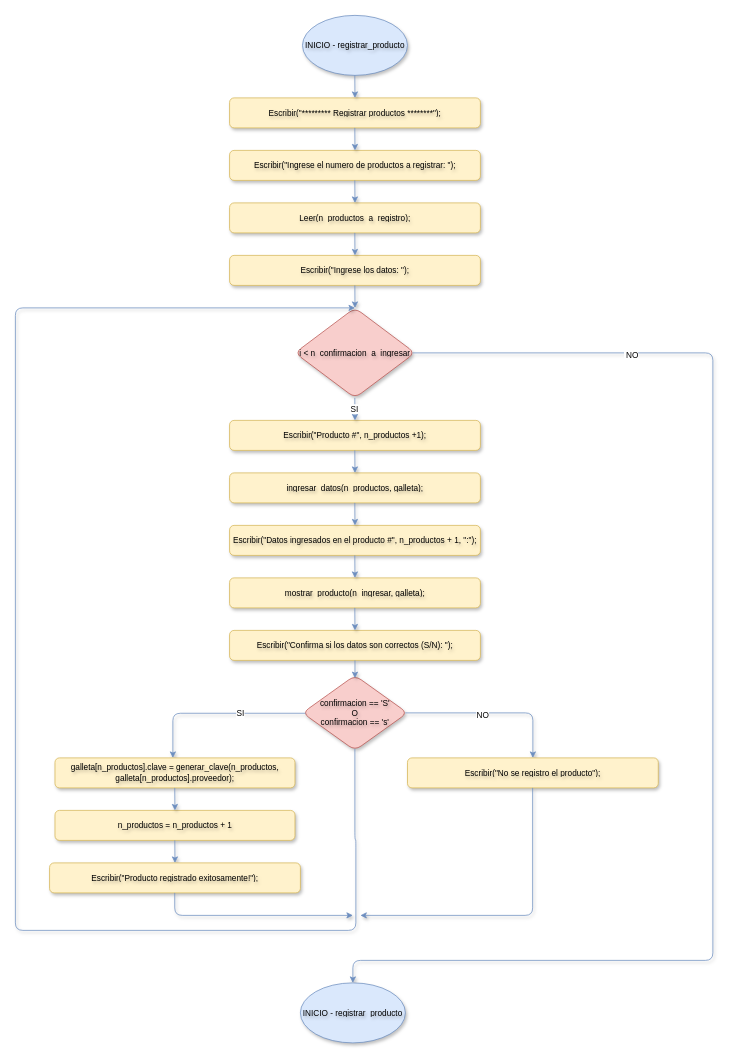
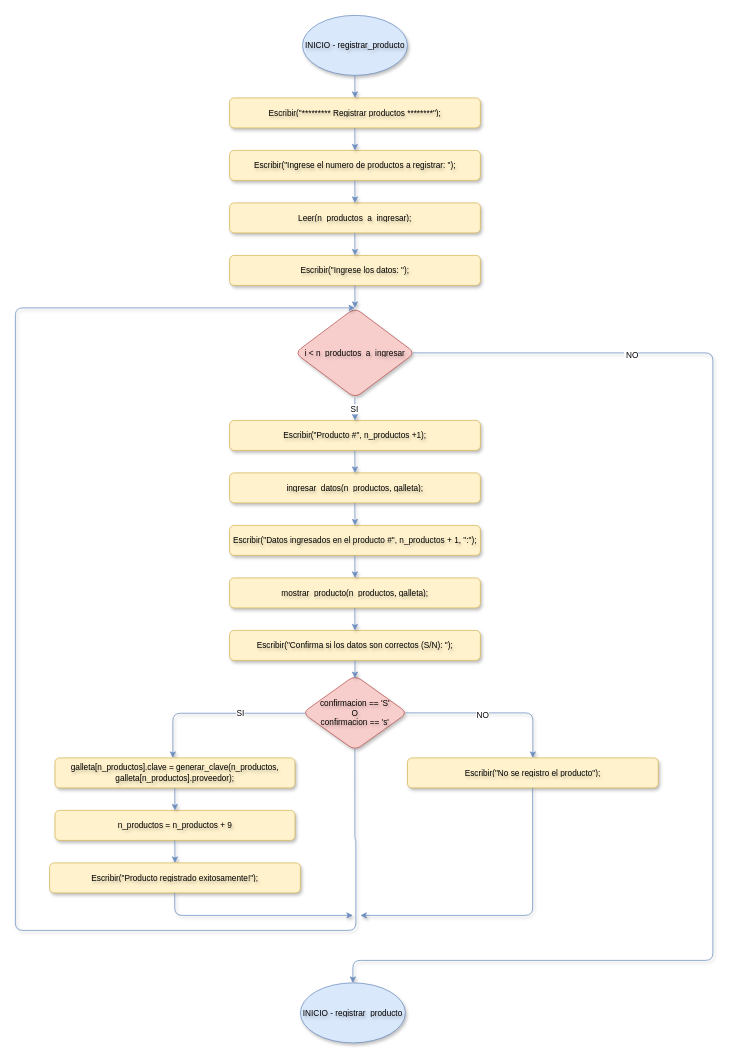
node "Leer(n_productos_a_registro);": label "Leer(n_productos_a_registro);" -> "Leer(n_productos_a_ingresar);"
node "i < n_confirmacion_a_ingresar": label "i < n_confirmacion_a_ingresar" -> "i < n_productos_a_ingresar"
node "mostrar_producto(n_ingresar, galleta);": label "mostrar_producto(n_ingresar, galleta);" -> "mostrar_producto(n_productos, galleta);"
node "n_productos = n_productos + 1": label "n_productos = n_productos + 1" -> "n_productos = n_productos + 9"
